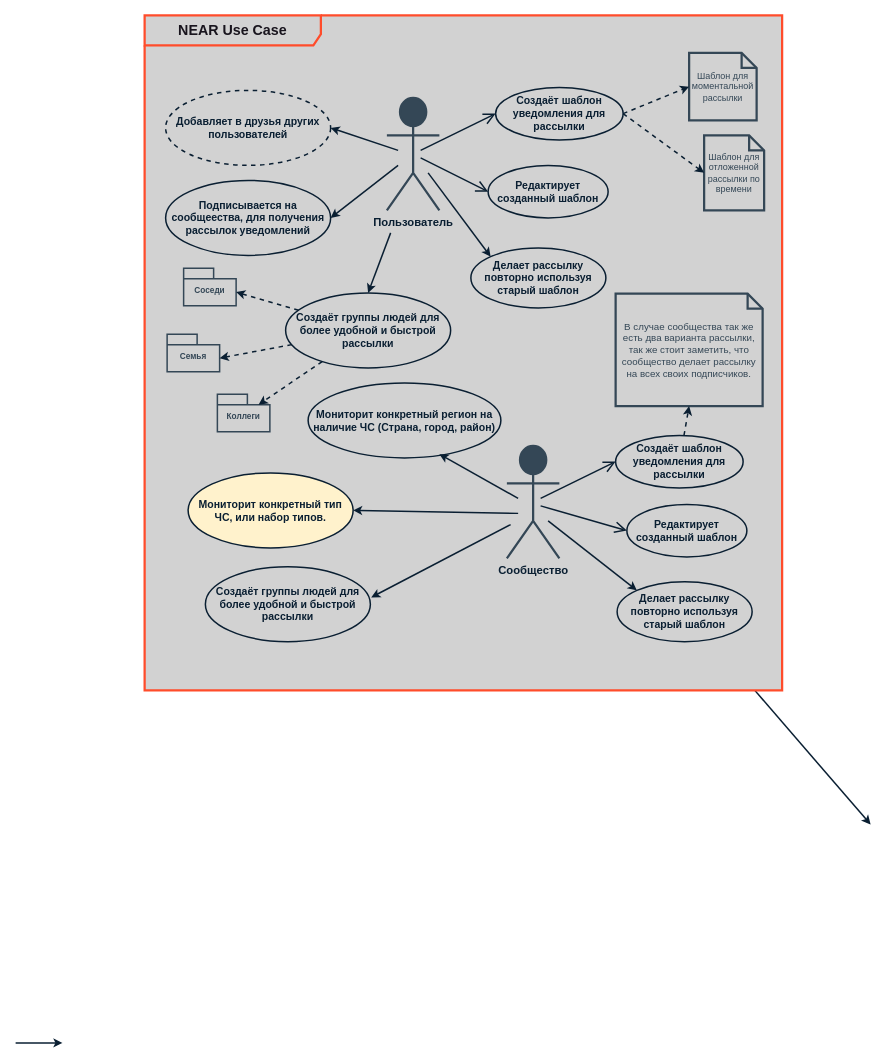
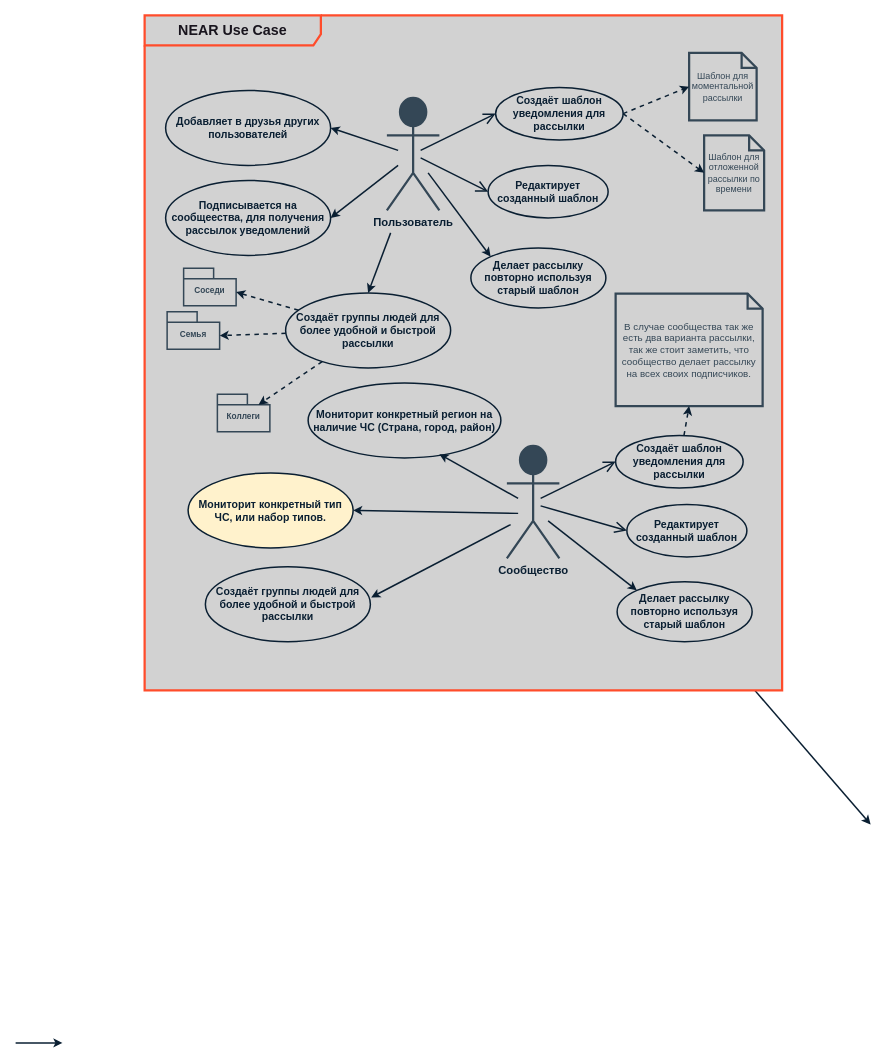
node "Добавляет в друзья других пользователей": style dashed -> solid
node "Семья": moved (193, 353) -> (193, 330)
